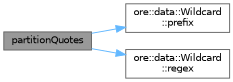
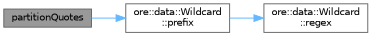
edge "partitionQuotes" -> "ore::data::Wildcard ::regex": now "ore::data::Wildcard ::prefix" -> "ore::data::Wildcard ::regex"
